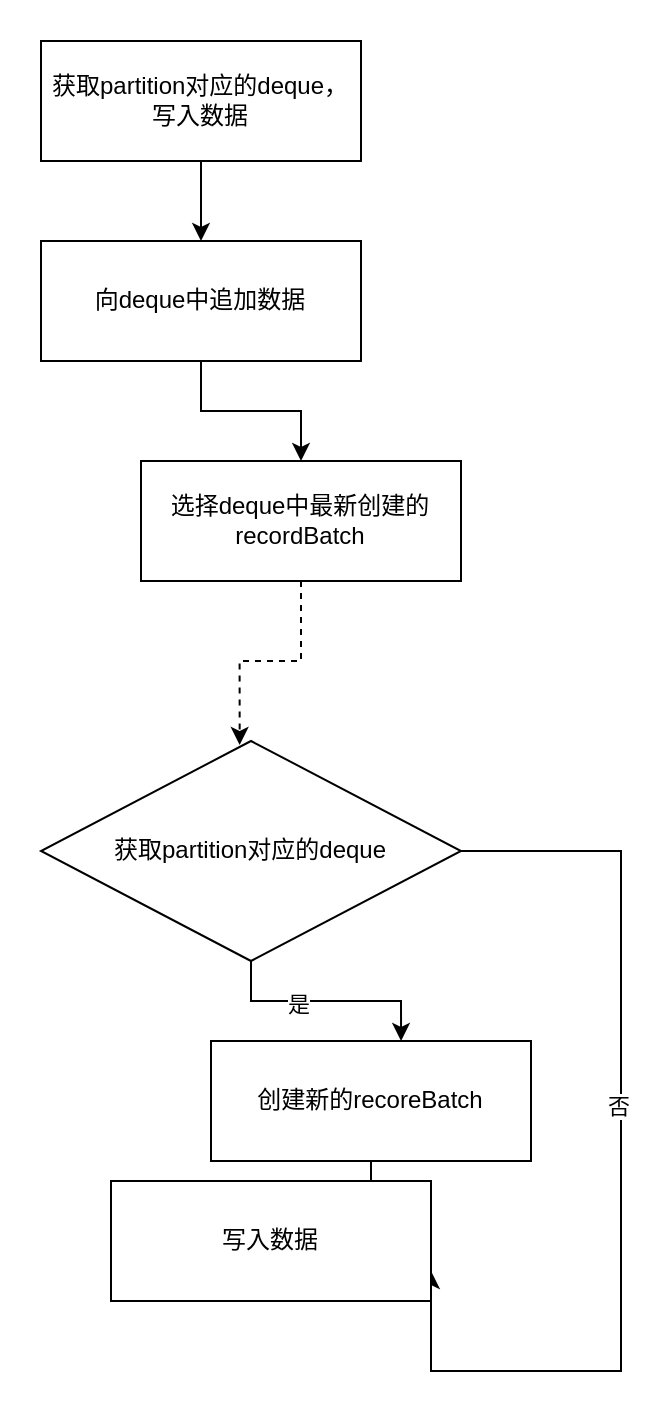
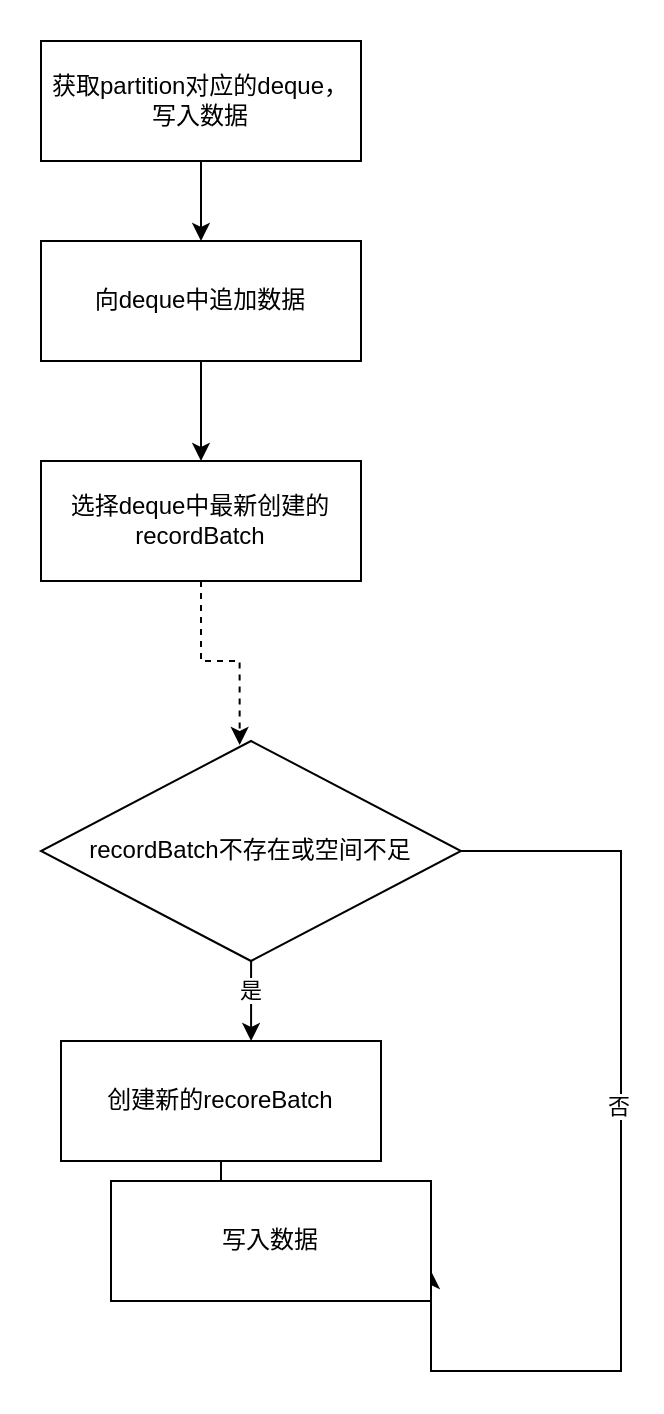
node "选择deque中最新创建的recordBatch": moved (301, 521) -> (201, 521)
node "获取partition对应的deque": label "获取partition对应的deque" -> "recordBatch不存在或空间不足"
node "创建新的recoreBatch": moved (371, 1101) -> (221, 1101)
